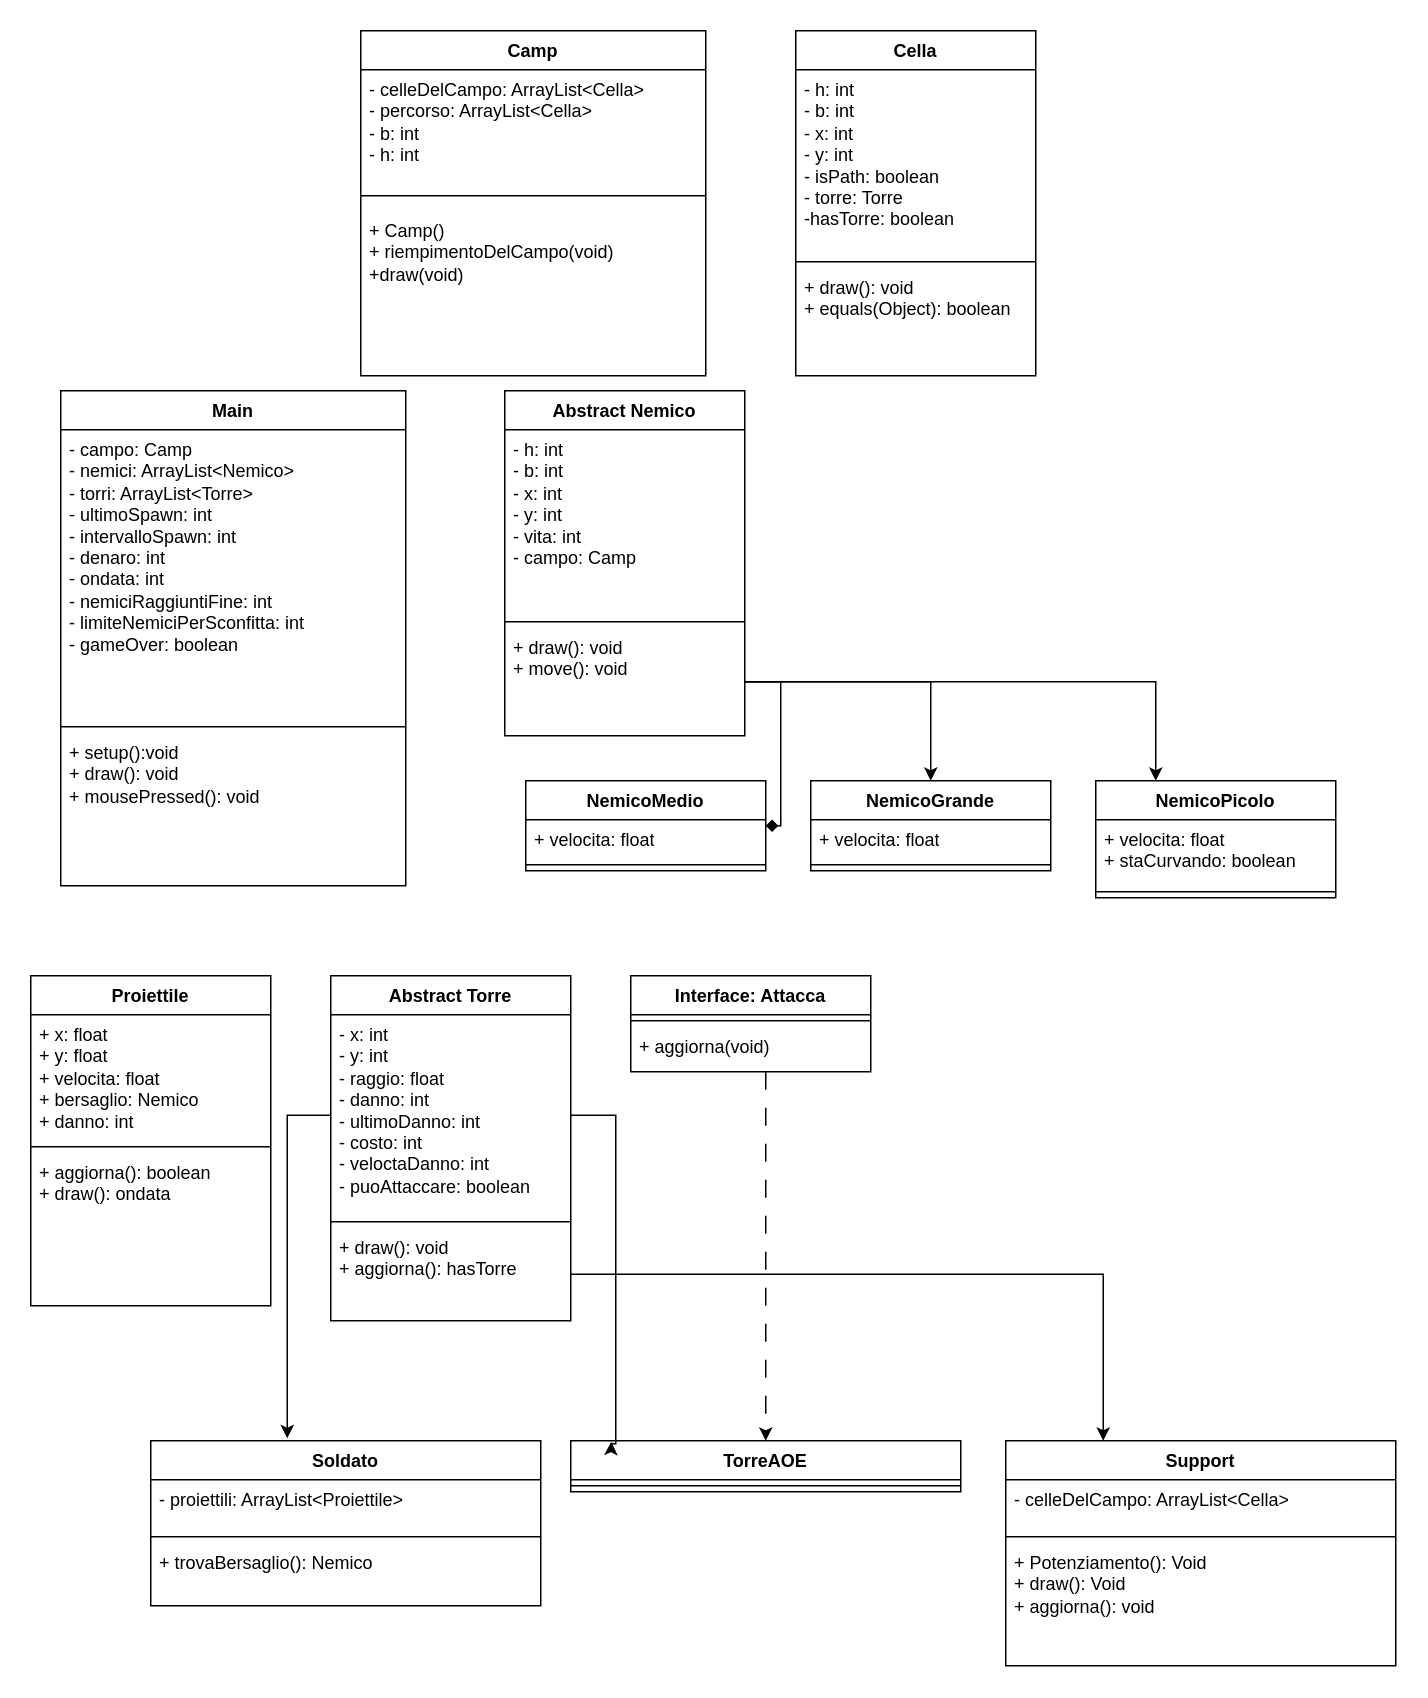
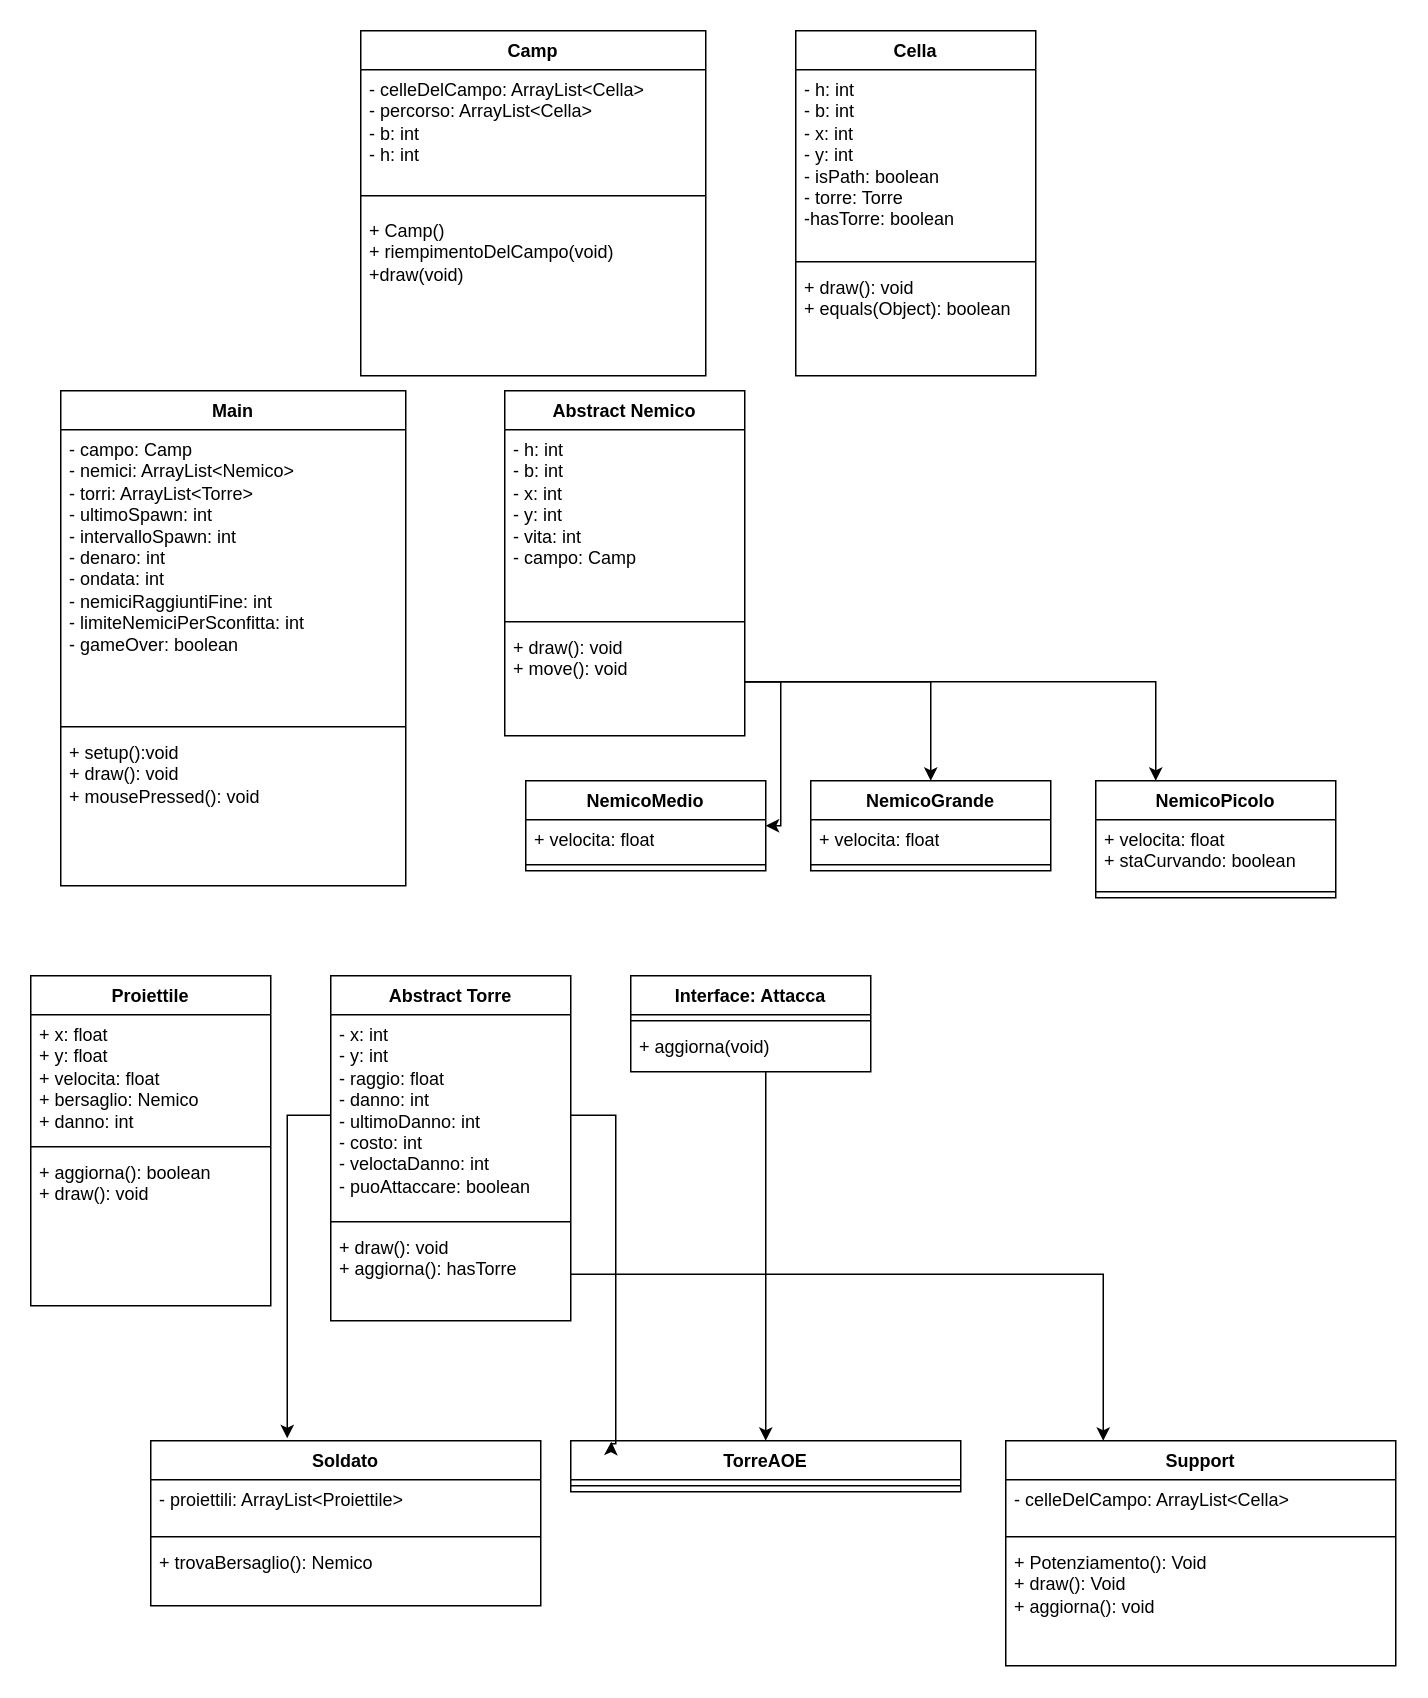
edge "+ draw(): void + move(): void" -> "NemicoMedio": arrowhead diamond -> classic
edge "+ aggiorna(void)" -> "TorreAOE": style dashed -> solid
node "+ aggiorna(): boolean + draw(): ondata": label "+ aggiorna(): boolean + draw(): ondata" -> "+ aggiorna(): boolean + draw(): void"
